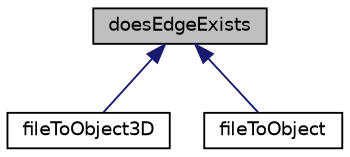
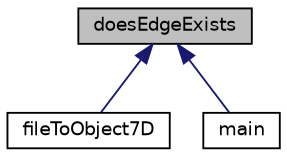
node "fileToObject3D": label "fileToObject3D" -> "fileToObject7D"
node "fileToObject": label "fileToObject" -> "main"
